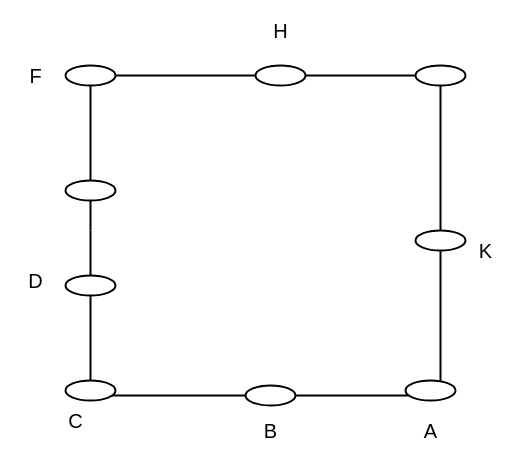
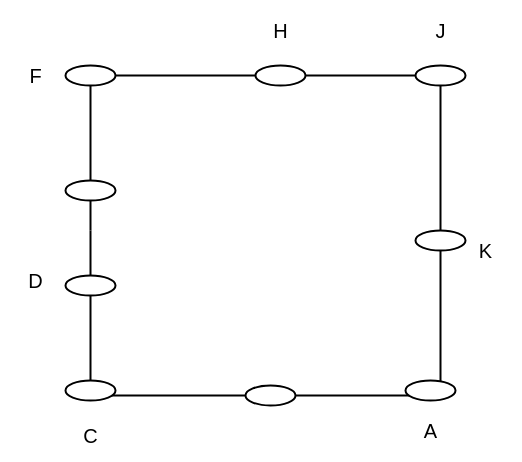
node "J": added
node "C": moved (76, 421) -> (91, 436)
node "B": removed
